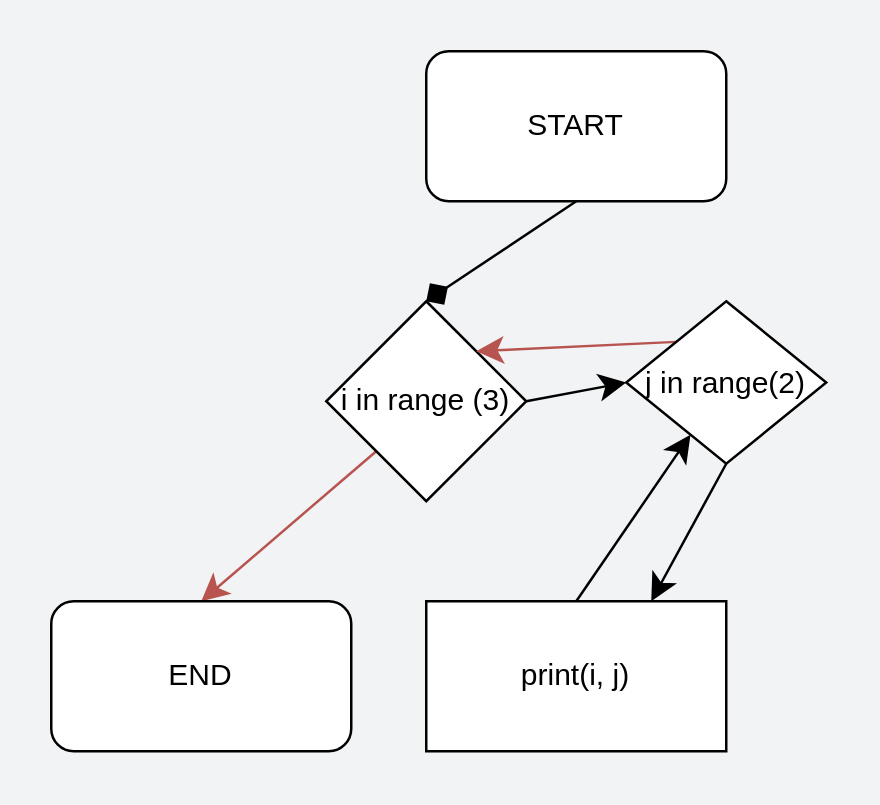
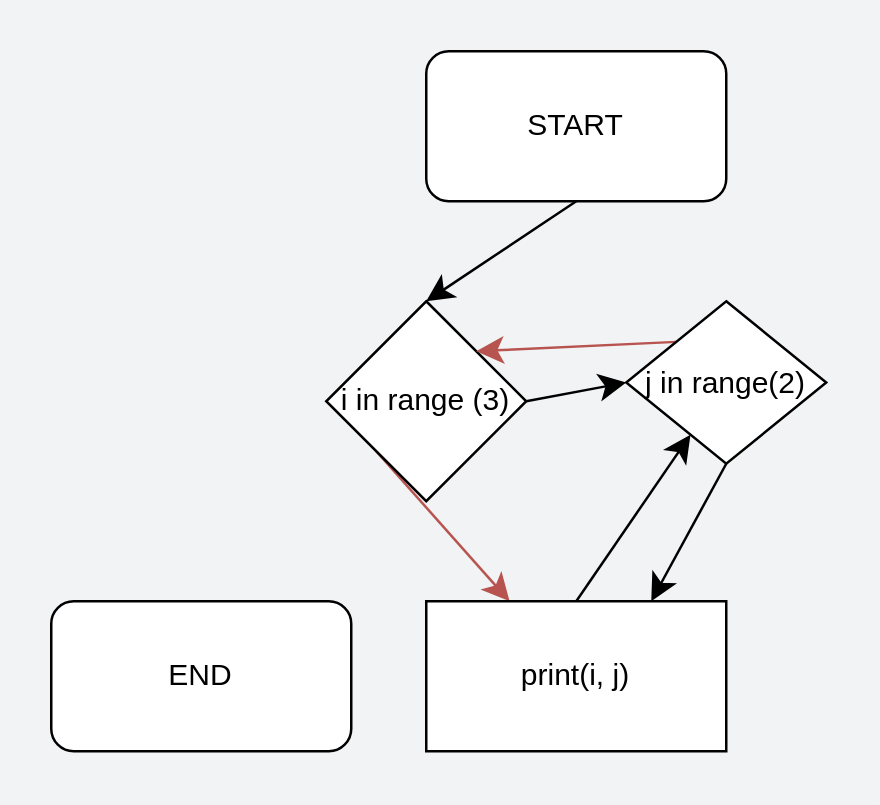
edge "START" -> "i in range (3)": arrowhead diamond -> classic
edge "i in range (3)" -> "END": now "i in range (3)" -> "print(i, j)"
